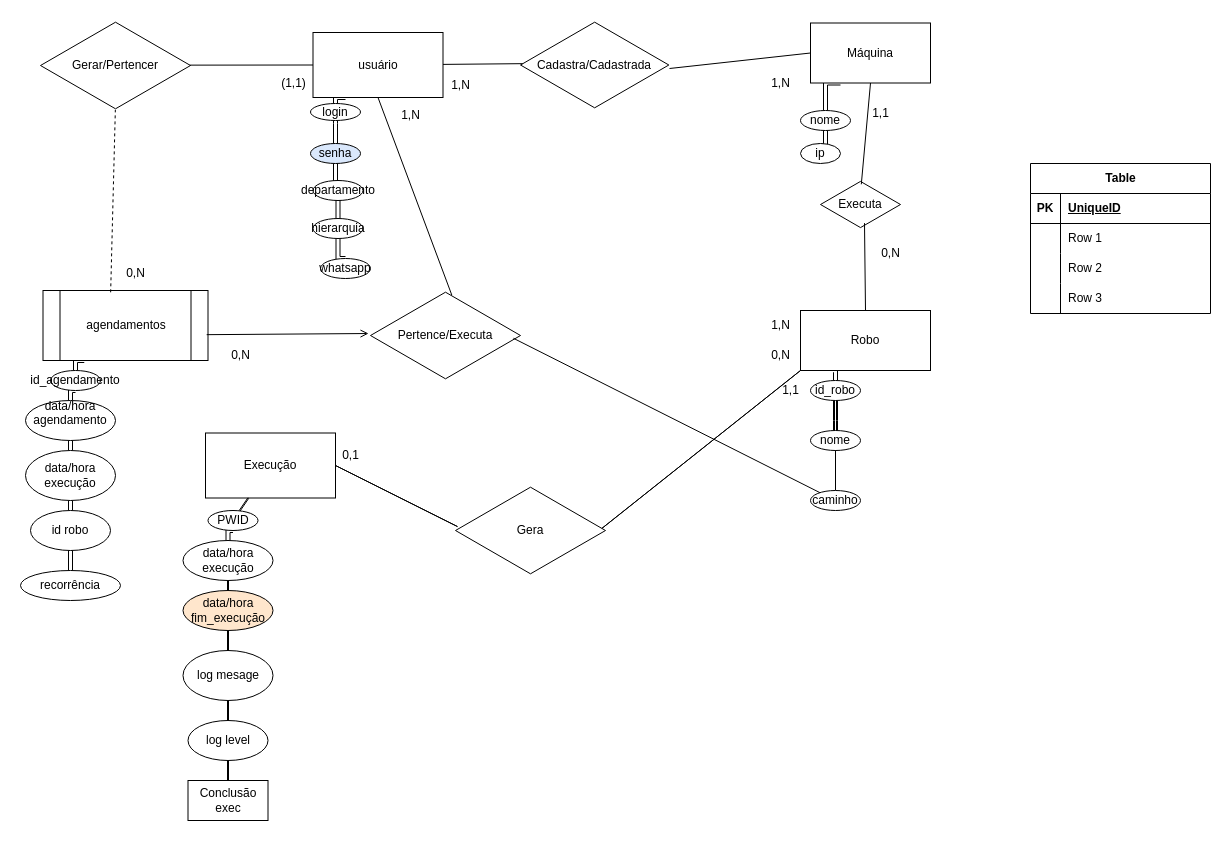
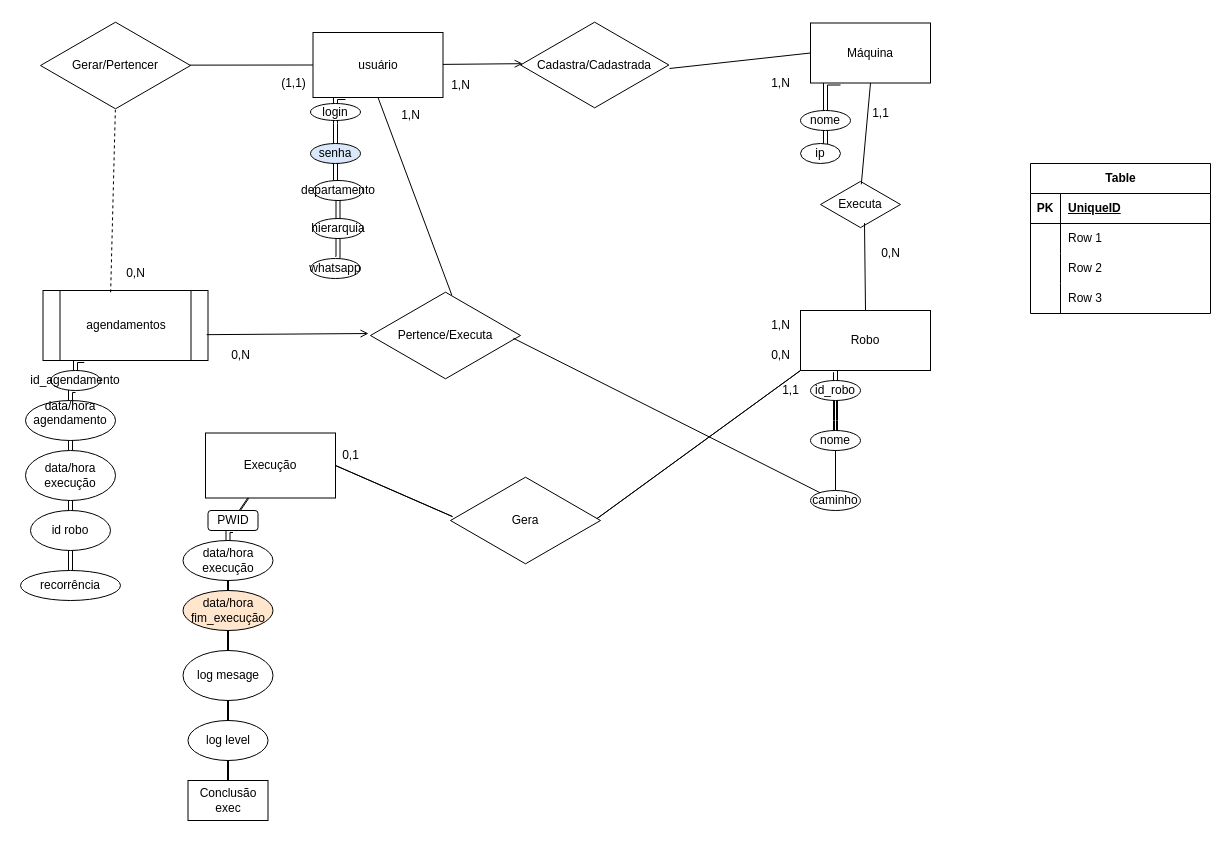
edge "usuário" -- "Cadastra/Cadastrada": arrowhead none -> open
node "whatsapp": moved (346, 269) -> (336, 269)
node "PWID": shape ellipse -> rounded rectangle
node "Gera": moved (531, 531) -> (526, 521)
